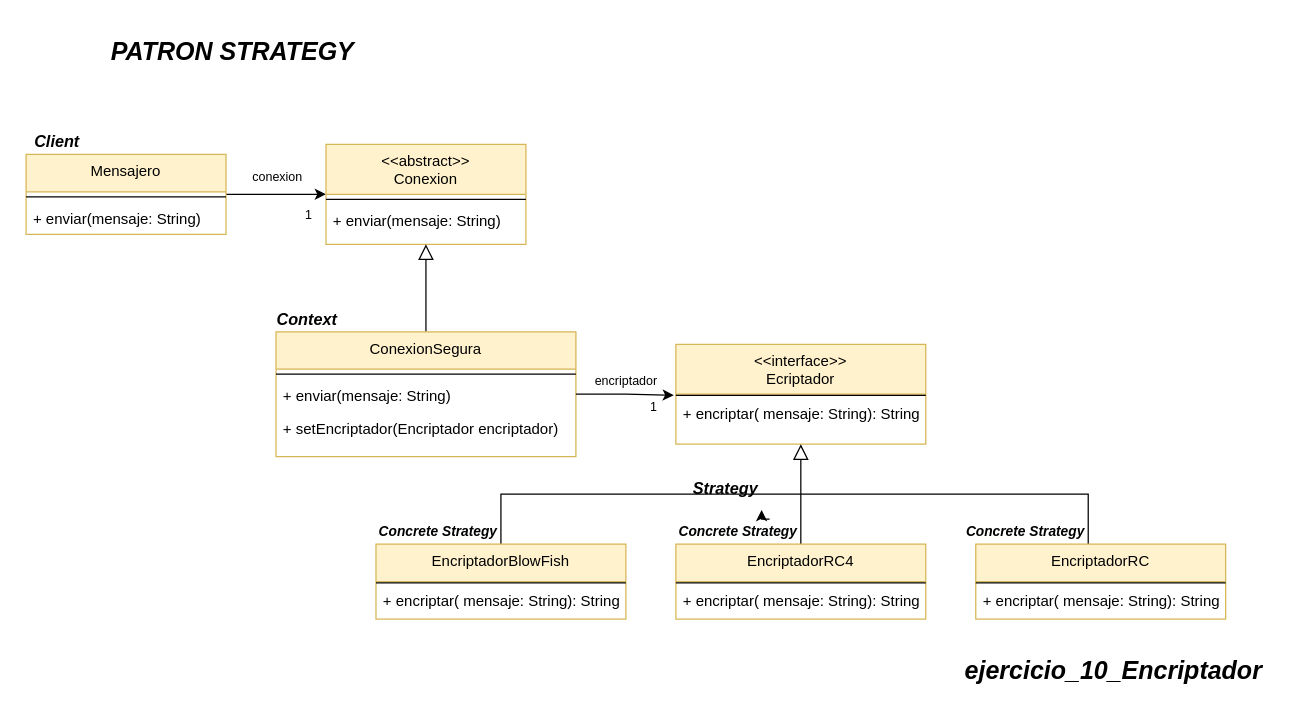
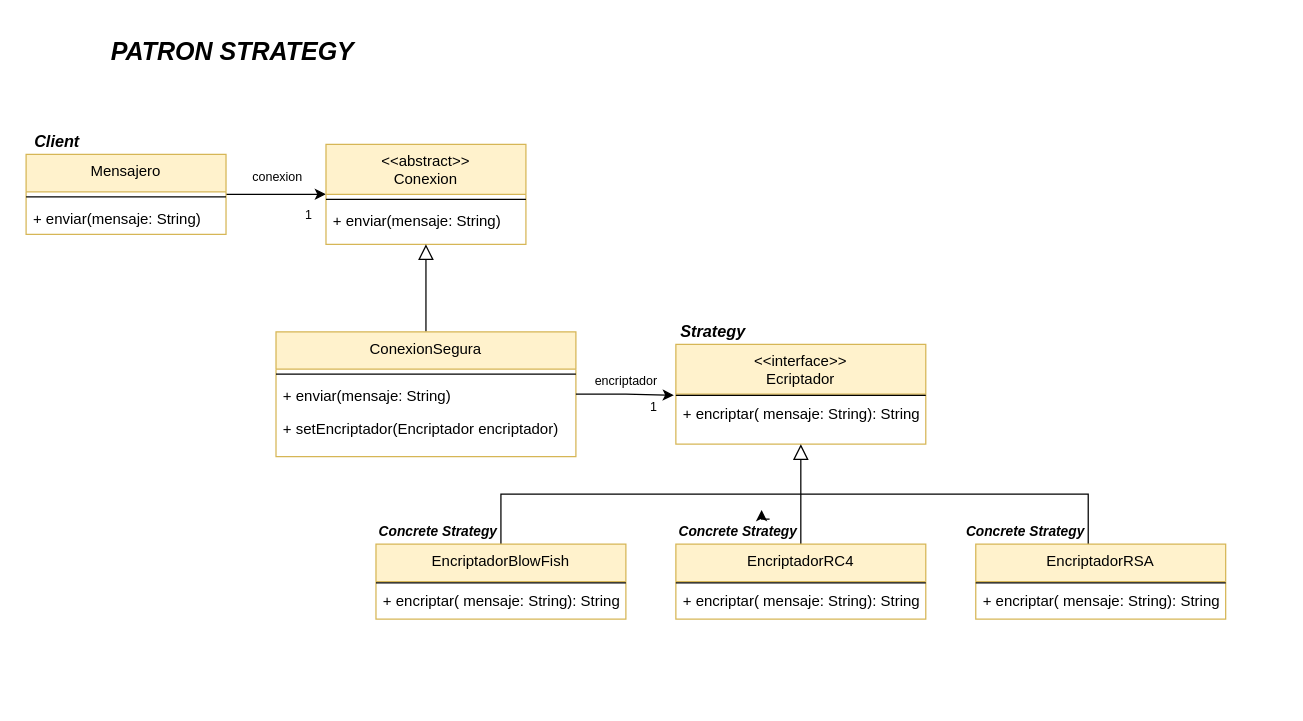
node "Context": removed
node "Strategy": moved (726, 488) -> (713, 332)
node "EncriptadorRC": label "EncriptadorRC" -> "EncriptadorRSA"
node "ejercicio_10_Encriptador": removed
